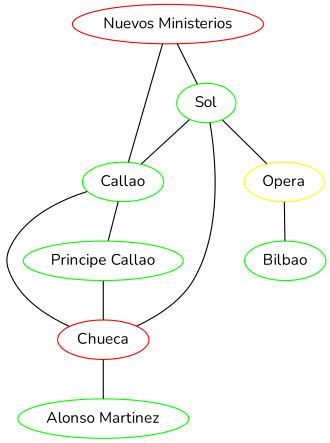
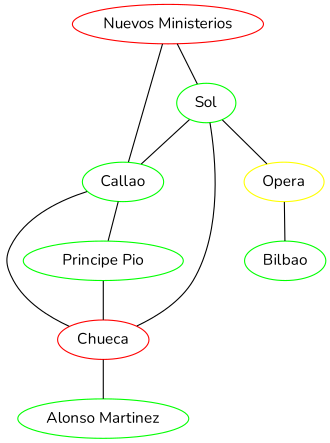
node "Principe Callao": label "Principe Callao" -> "Principe Pio"
